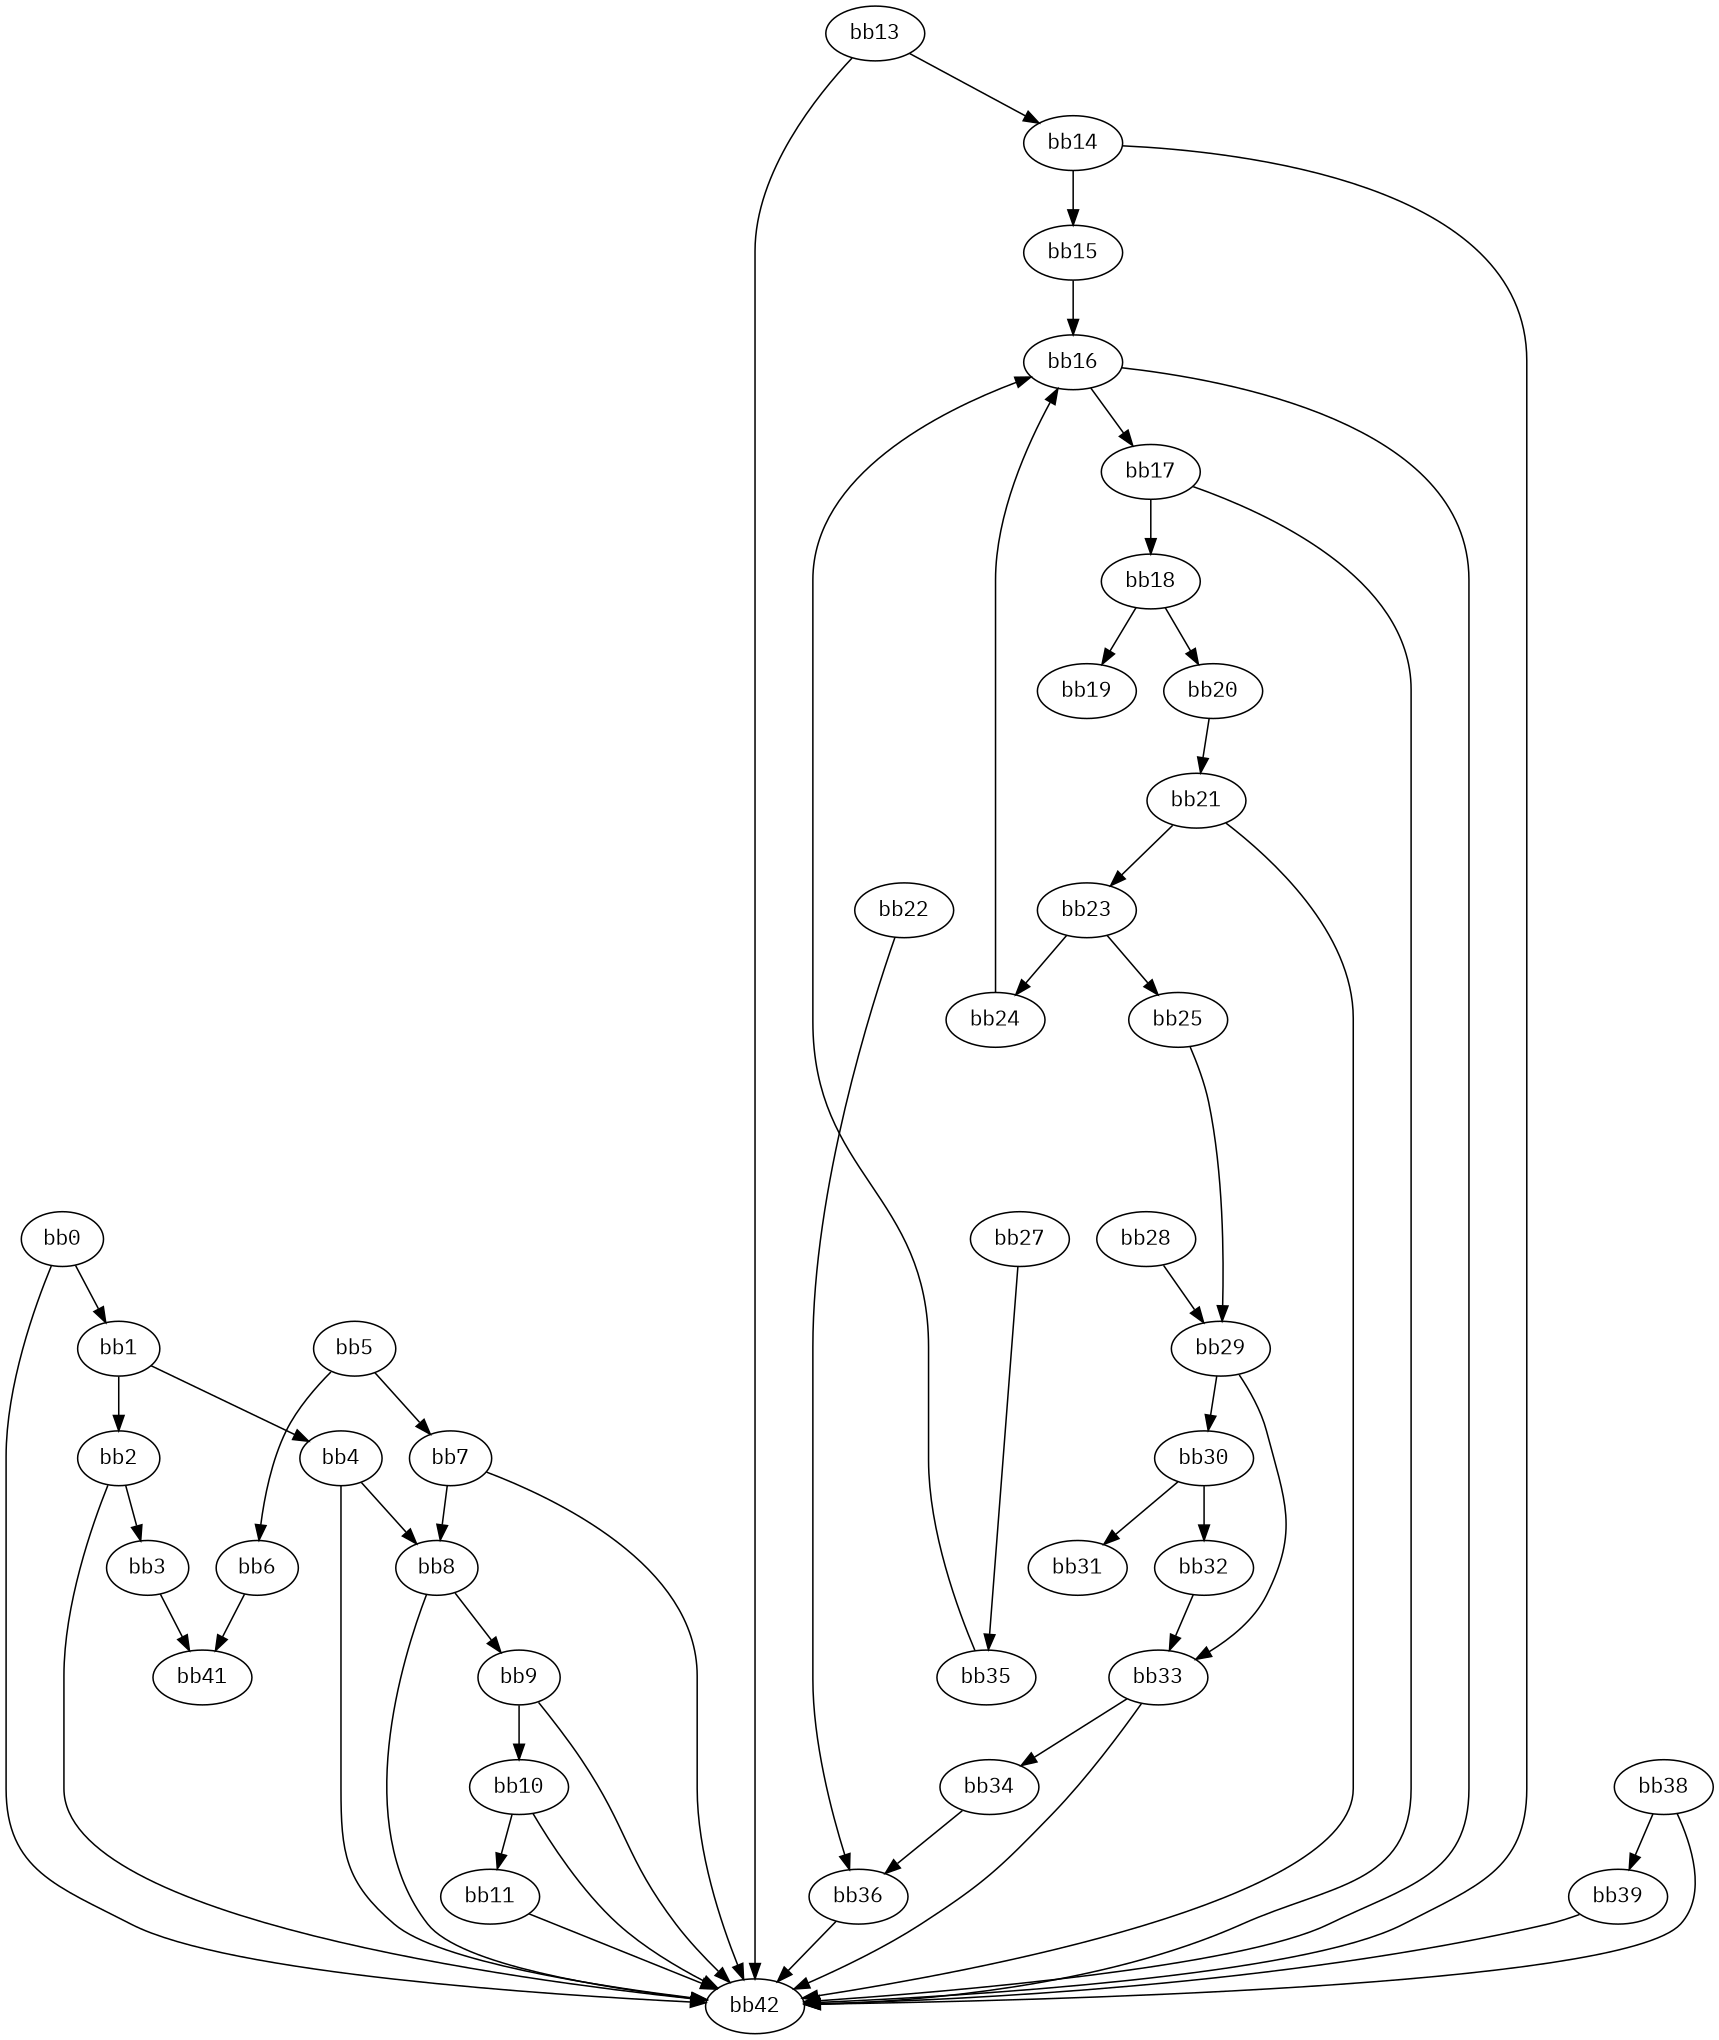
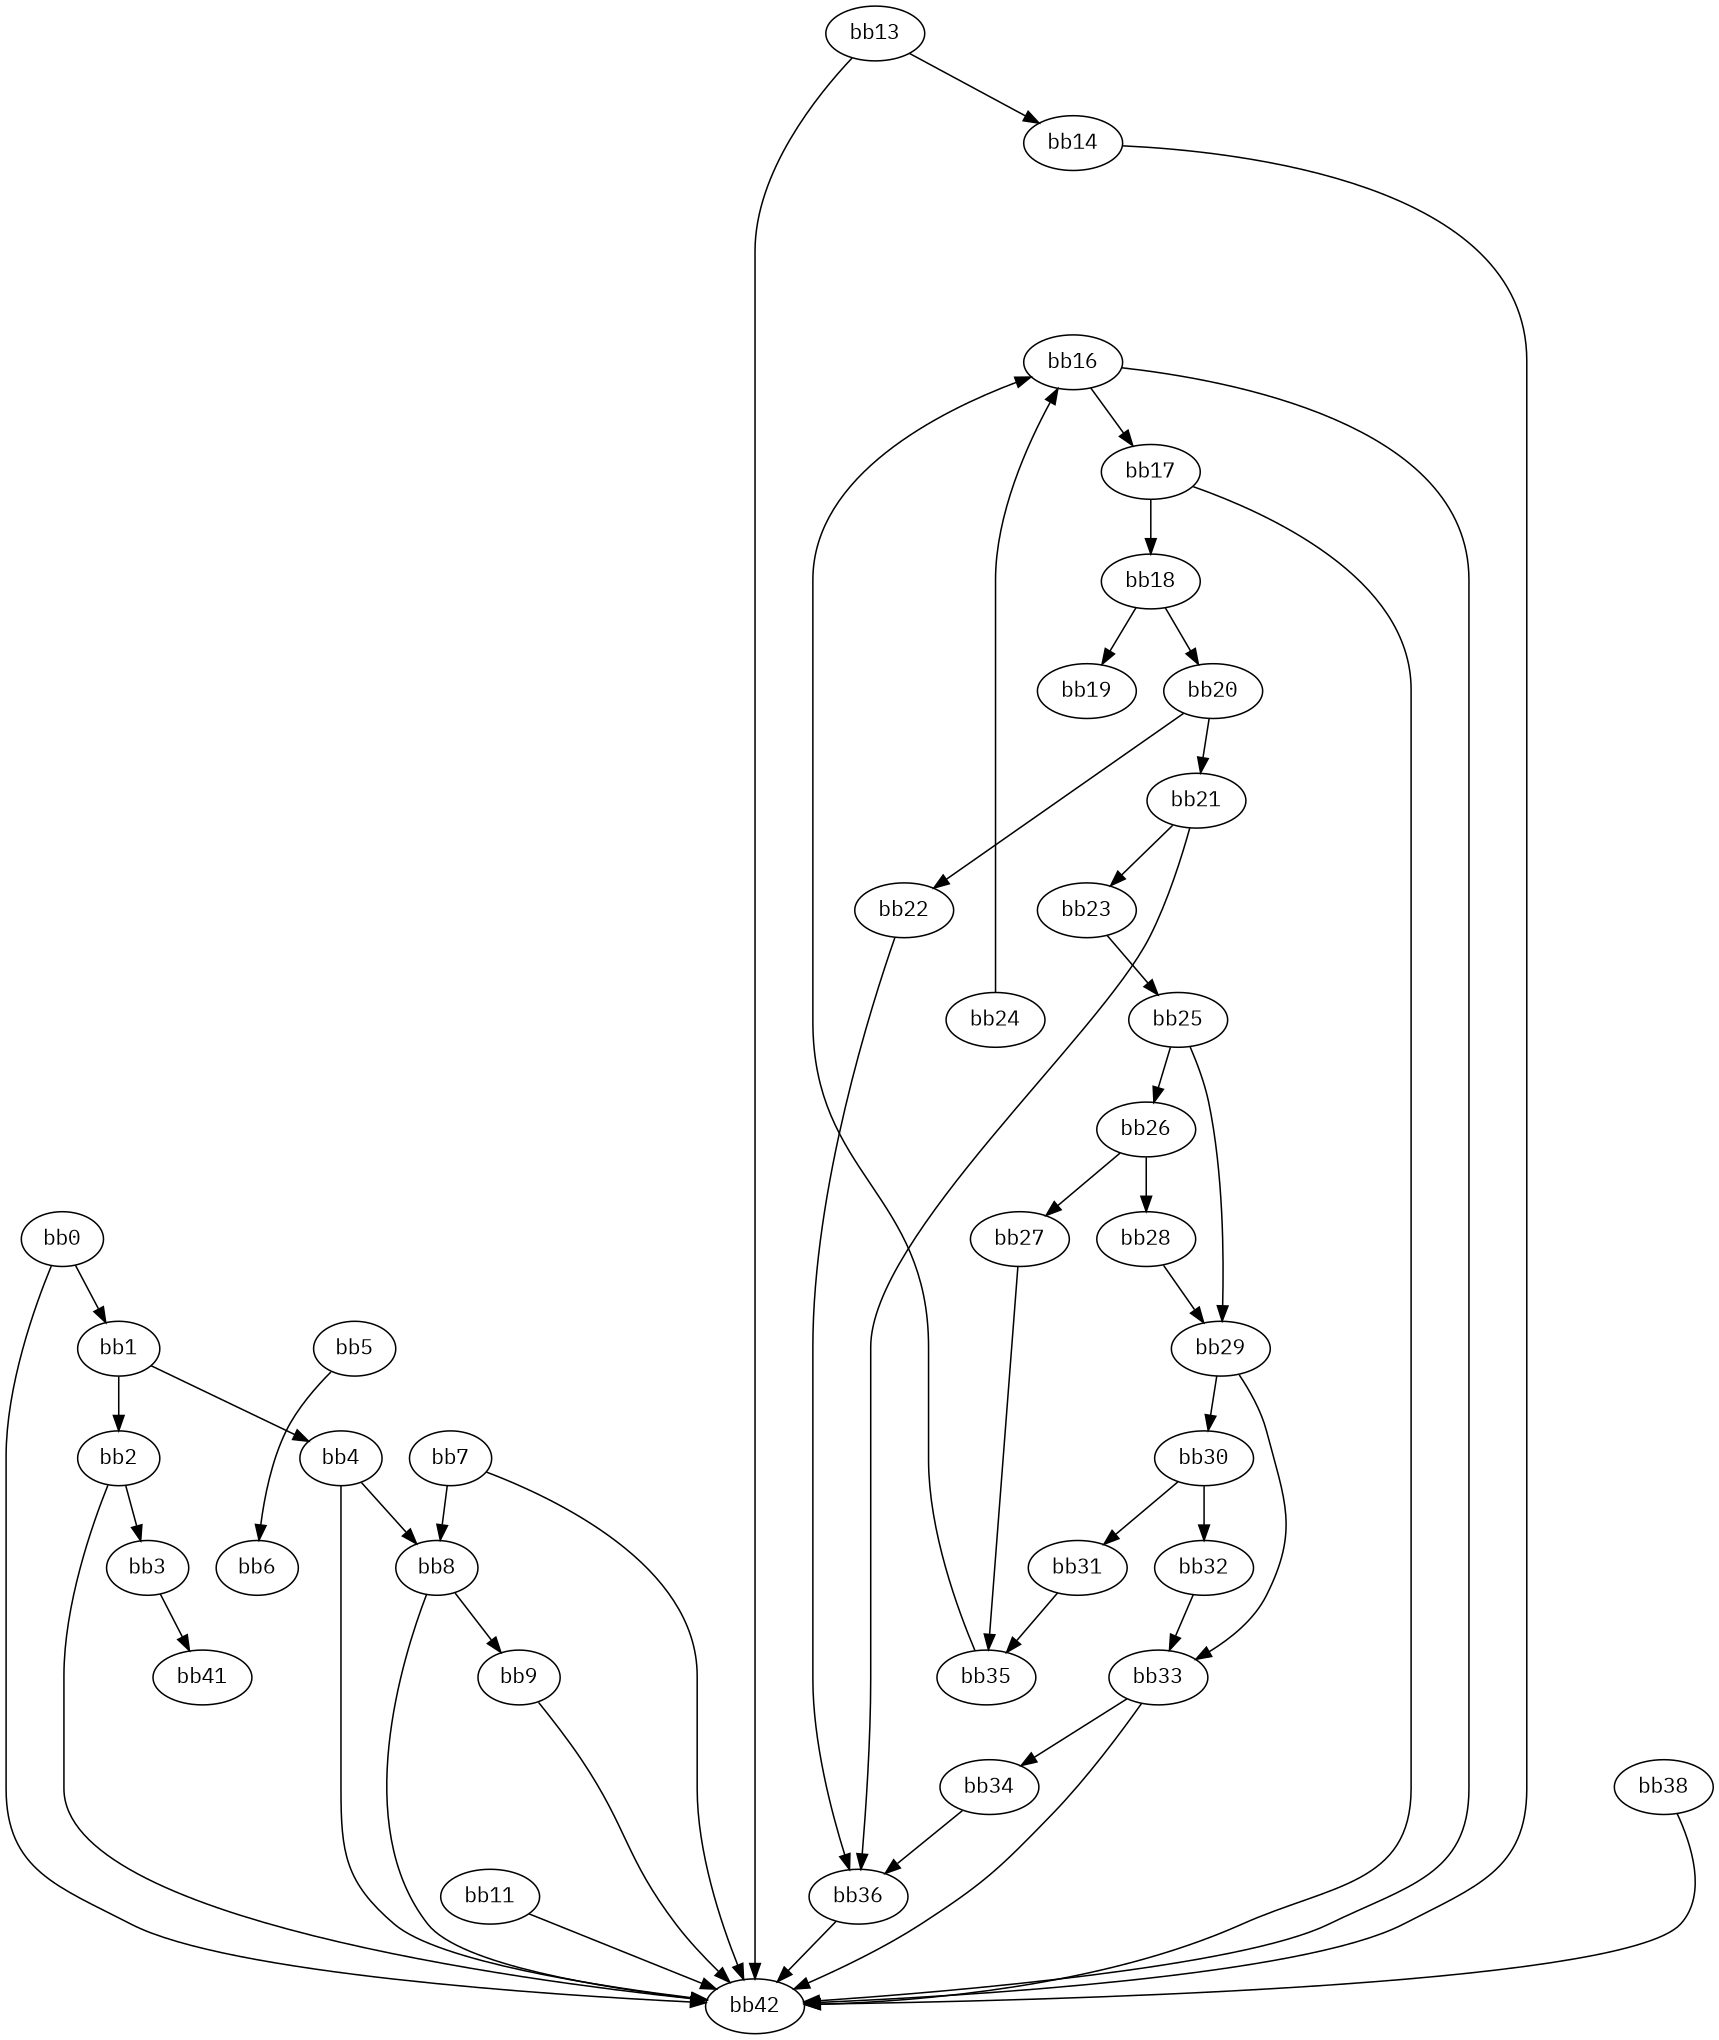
node "bb15": removed
edge "bb20" -> "bb22": added
edge "bb23" -> "bb24": removed
node "bb26": added
edge "bb5" -> "bb7": removed
edge "bb21" -> "bb42": now "bb21" -> "bb36"
edge "bb6" -> "bb41": removed
edge "bb31" -> "bb35": added
node "bb10": removed
node "bb39": removed
